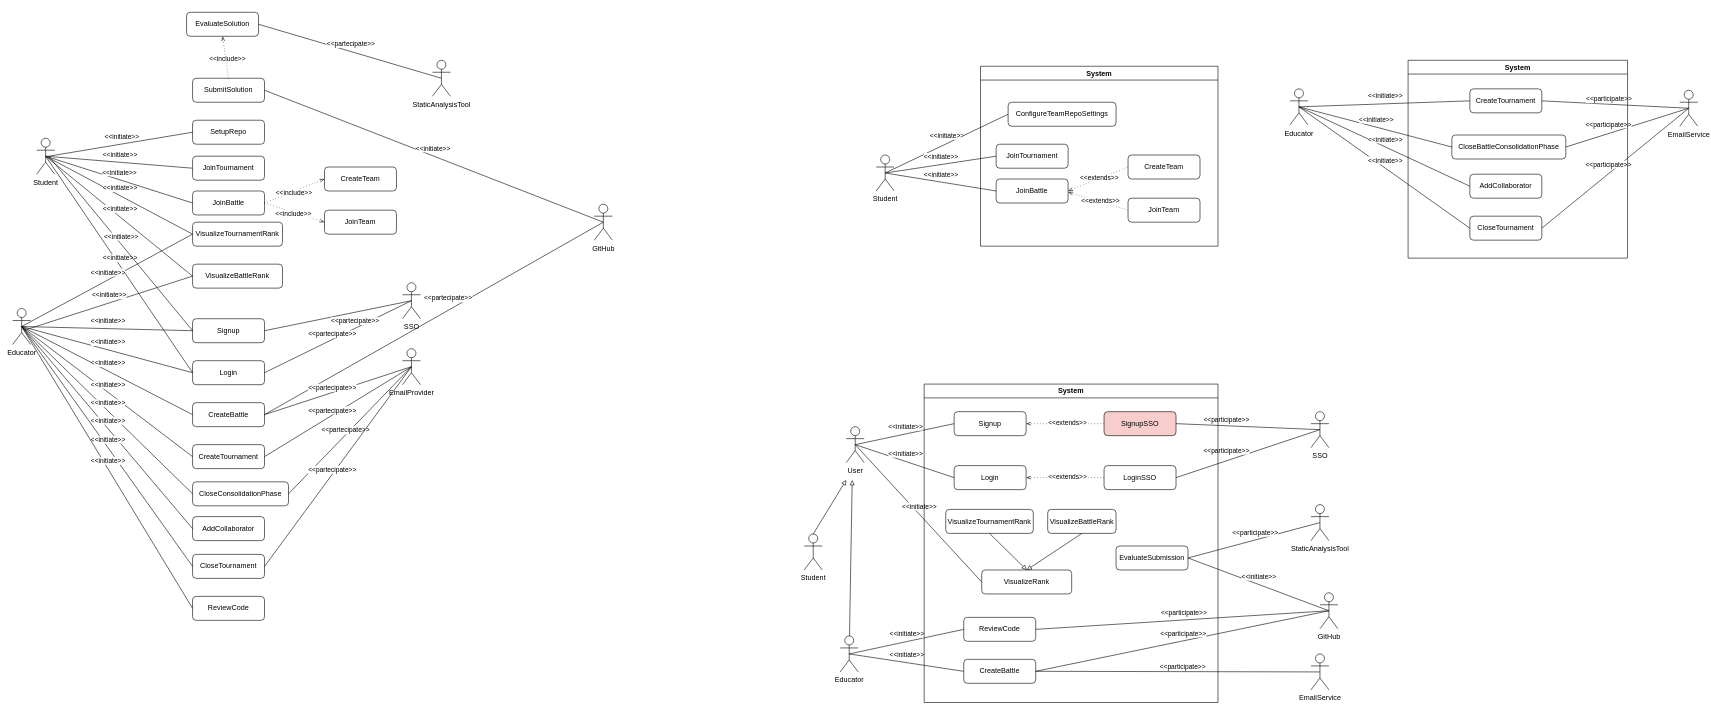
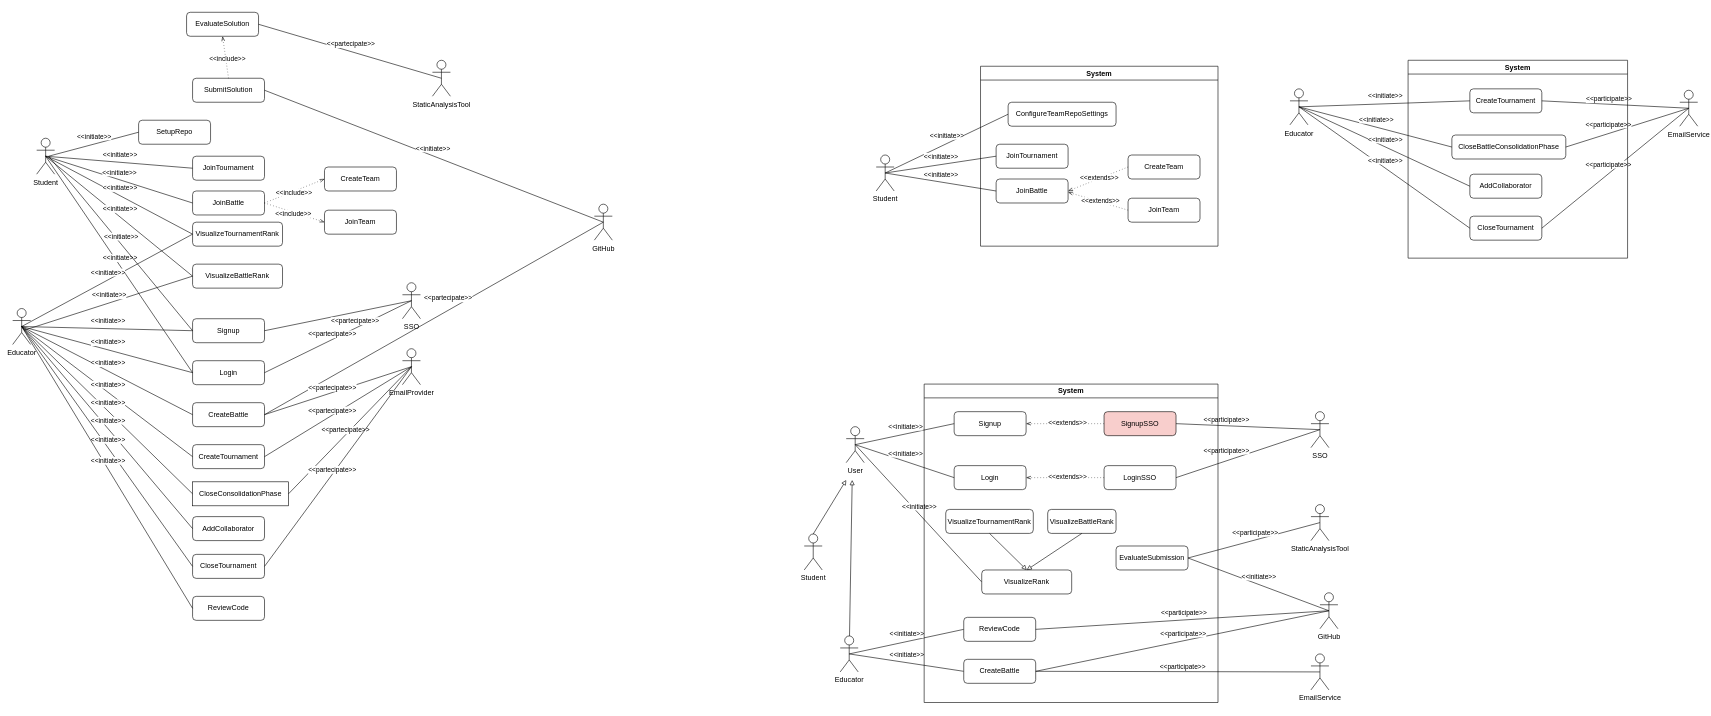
node "SetupRepo": moved (228, 132) -> (174, 132)
node "CloseConsolidationPhase": shape rounded rectangle -> rectangle
